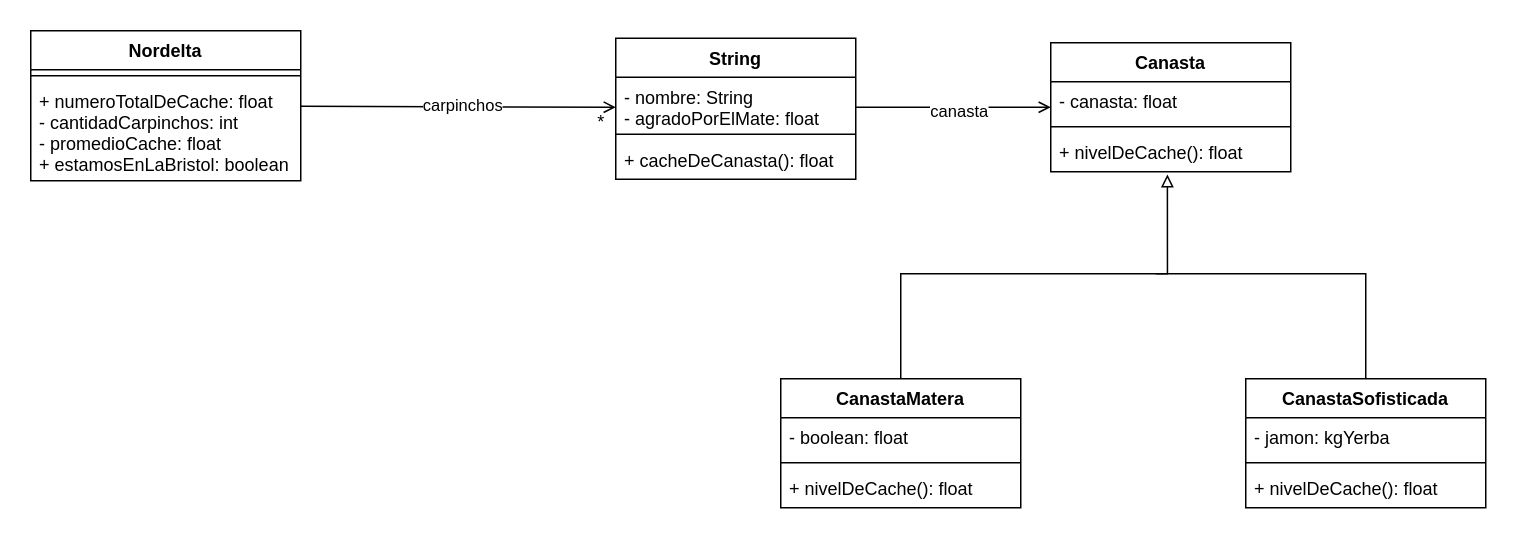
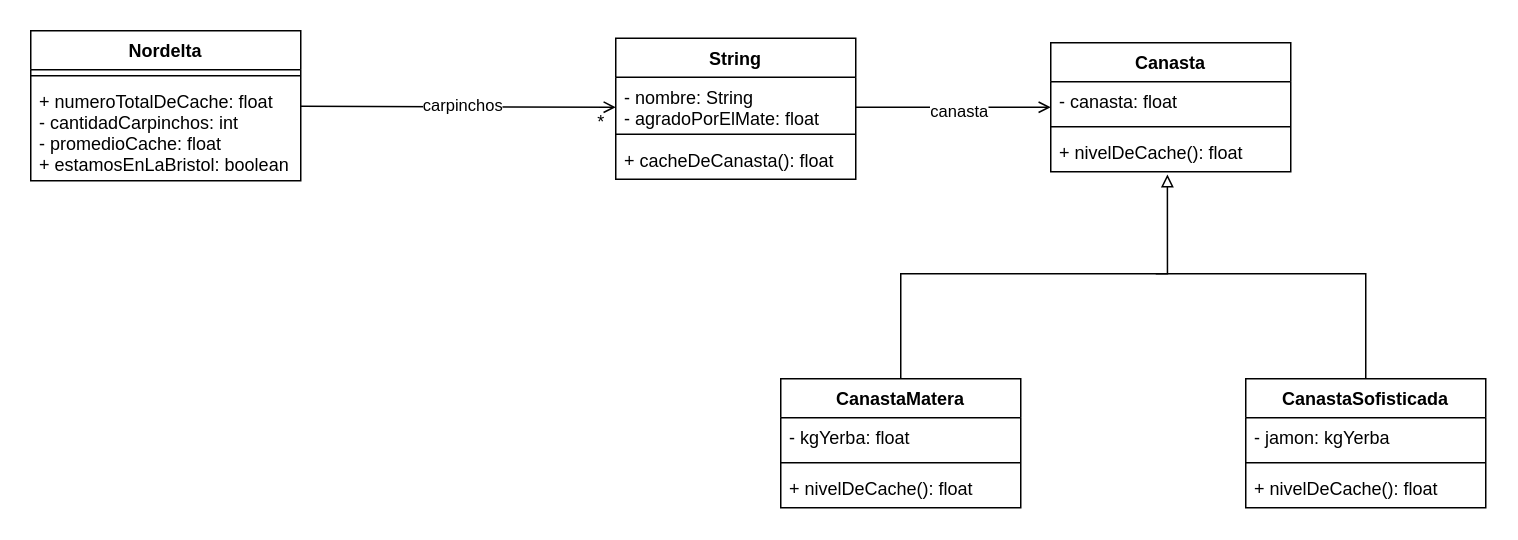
node "- boolean: float": label "- boolean: float" -> "- kgYerba: float"
